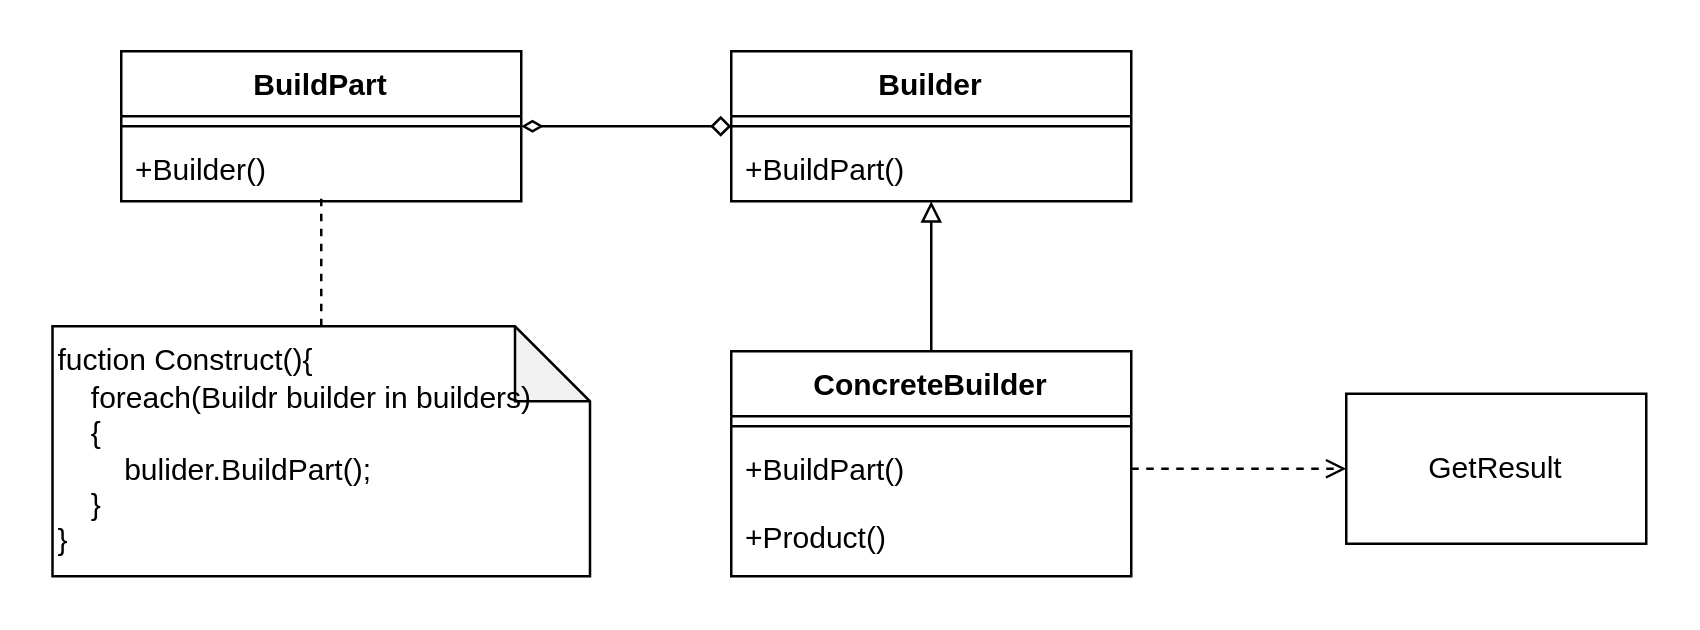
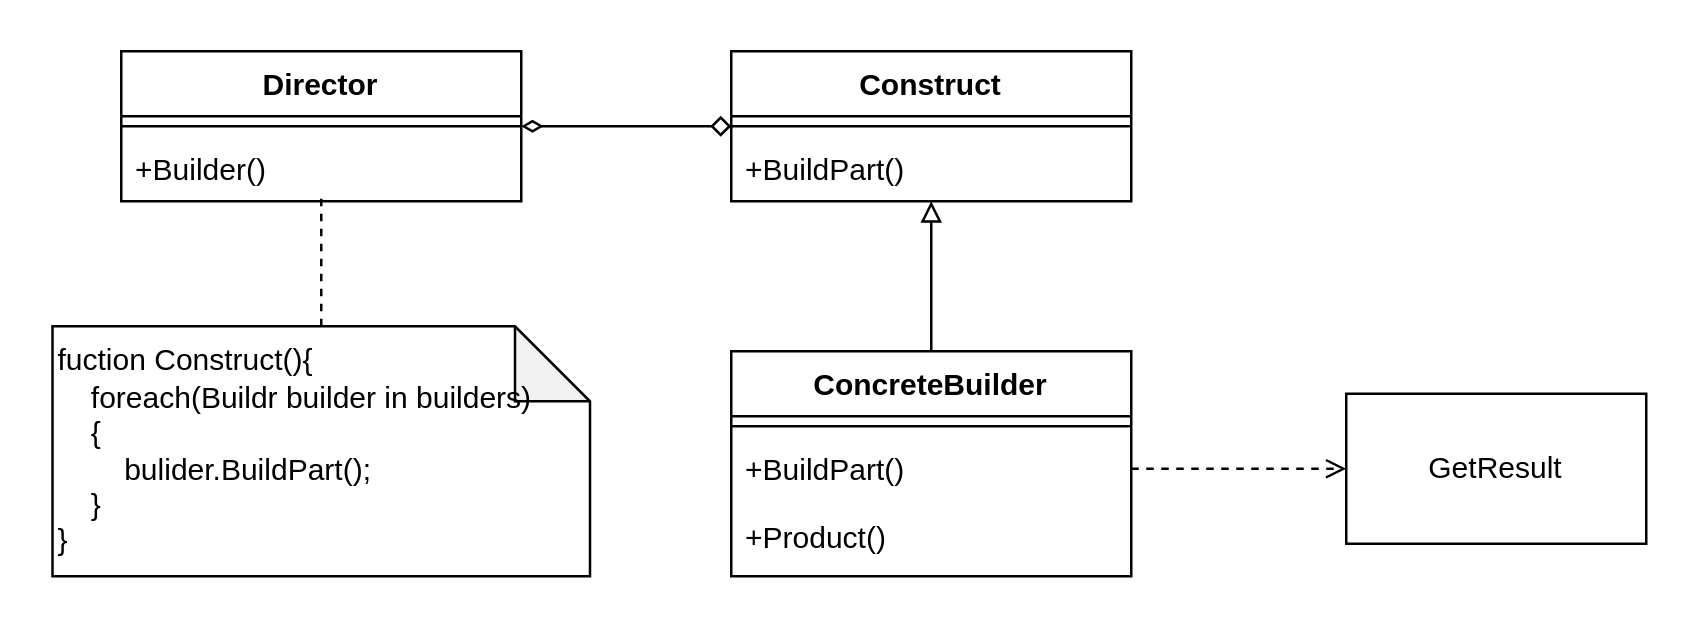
node "BuildPart": label "BuildPart" -> "Director"
node "Builder": label "Builder" -> "Construct"
